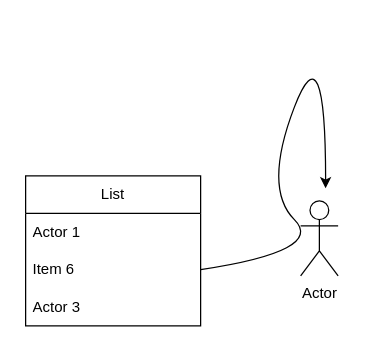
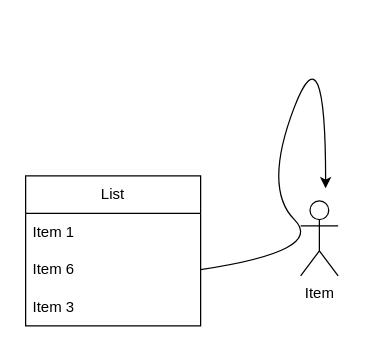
node "Actor 1": label "Actor 1" -> "Item 1"
node "Actor": label "Actor" -> "Item"
node "Actor 3": label "Actor 3" -> "Item 3"
